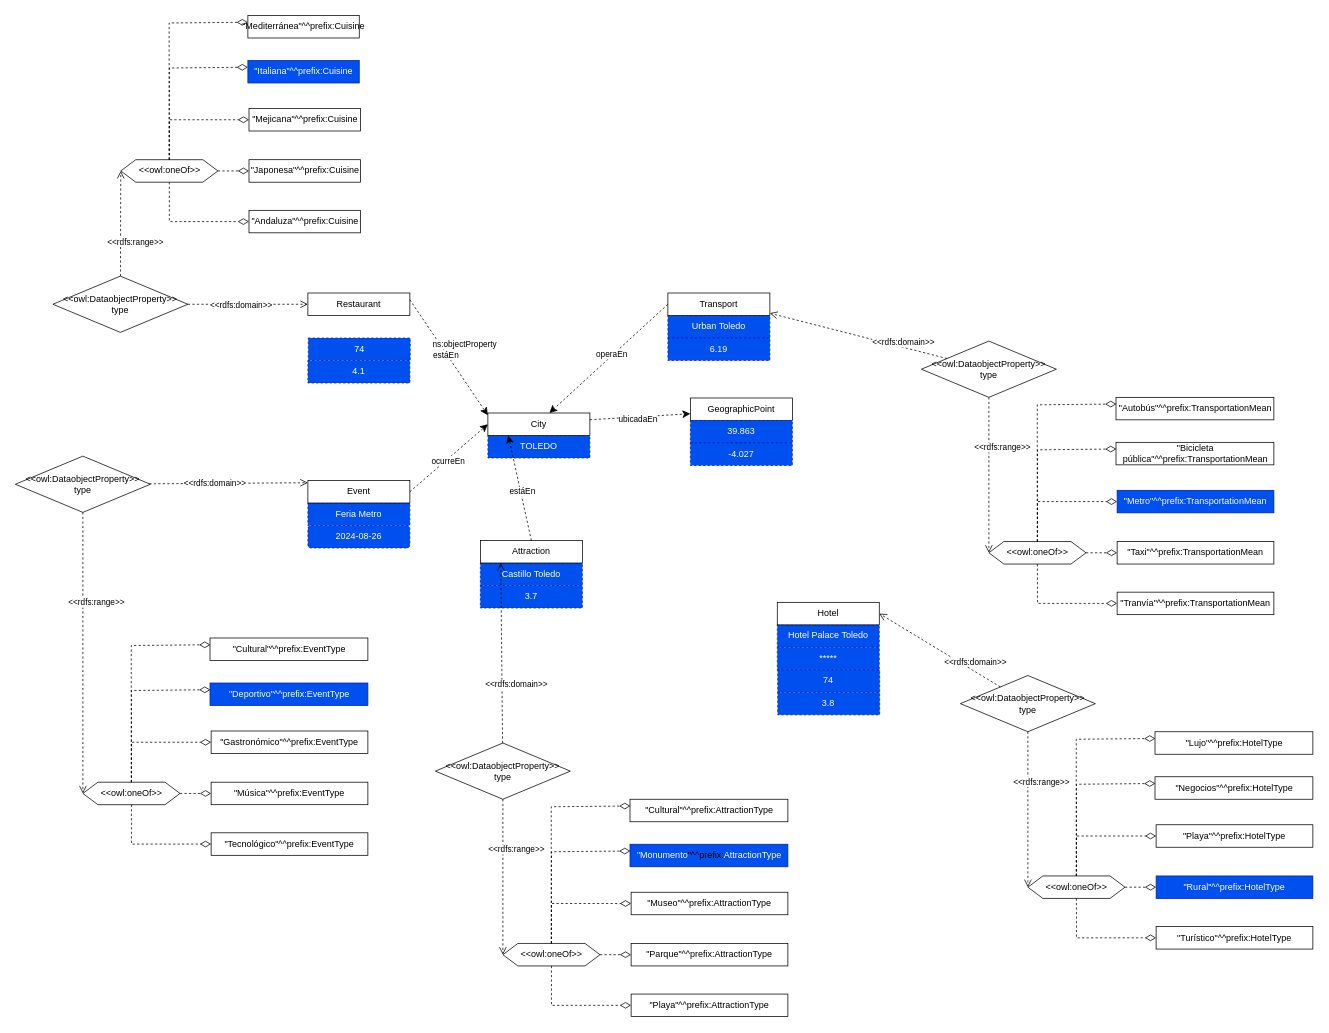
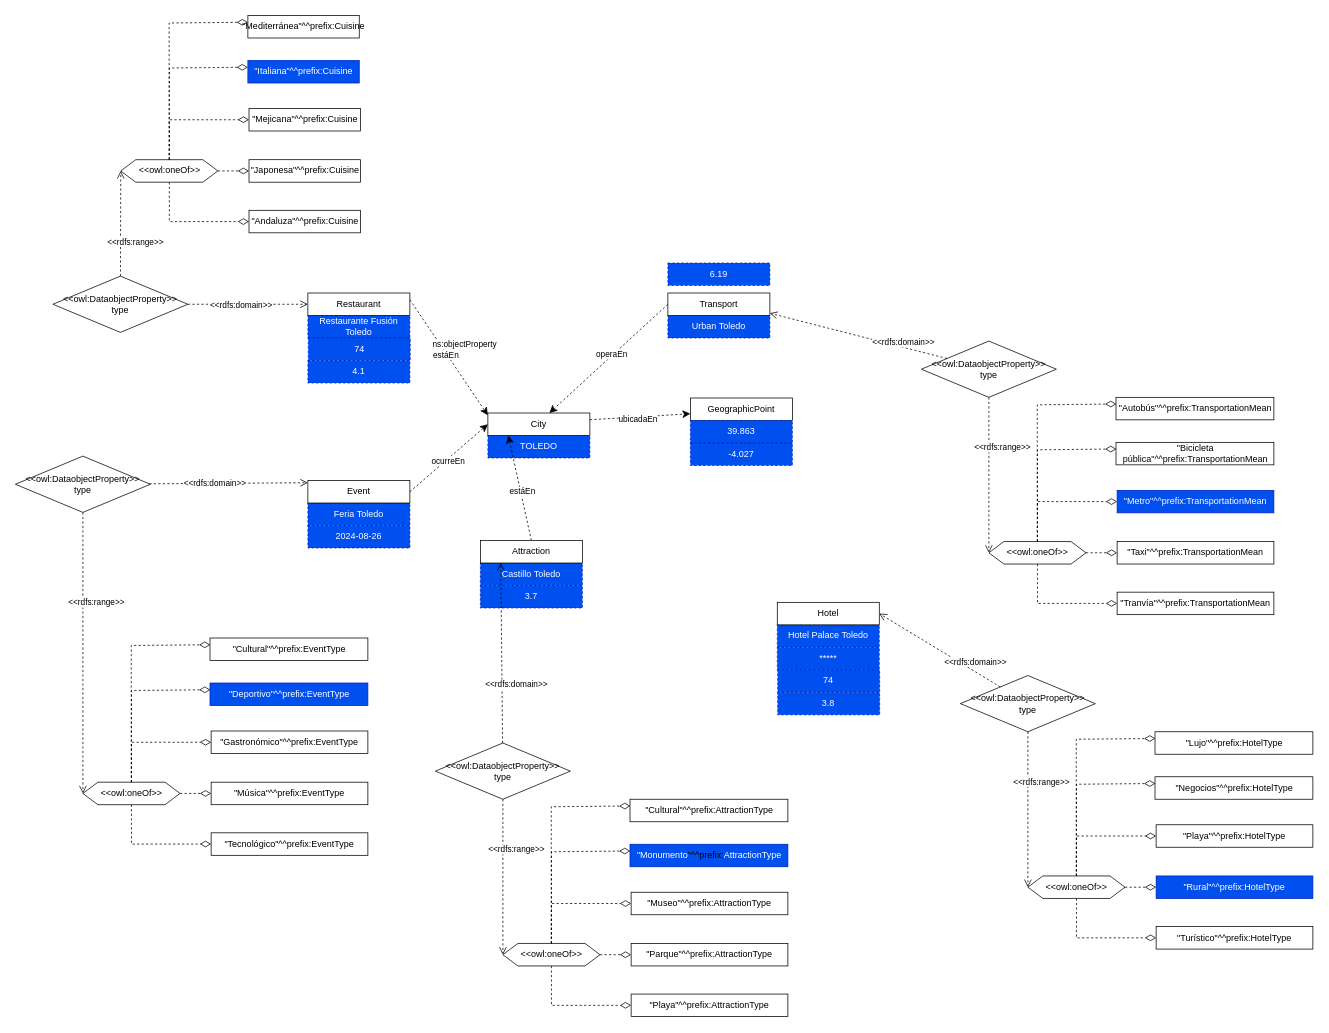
node "Restaurante Fusión Toledo": added
node "6.19": moved (719, 349) -> (719, 274)
node "Feria Metro": label "Feria Metro" -> "Feria Toledo"
node "2024-08-26": shape rounded rectangle -> rectangle
